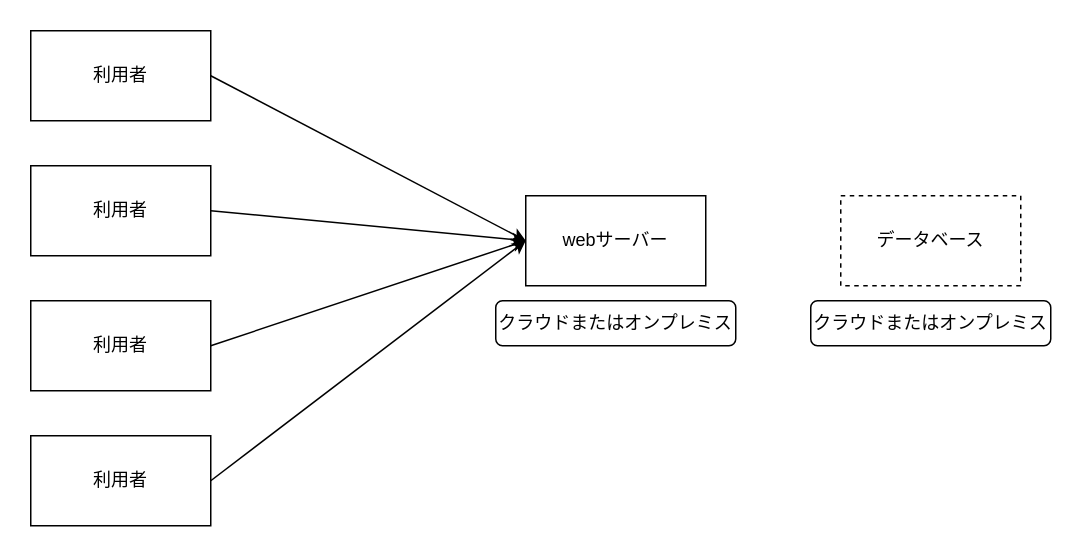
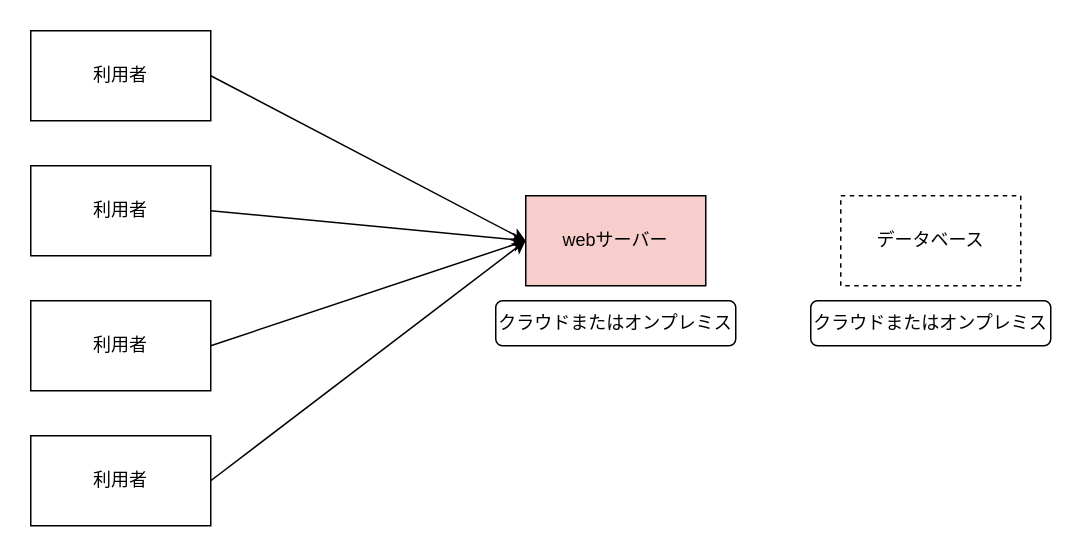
node "webサーバー": fillcolor #ffffff -> #f8cecc
